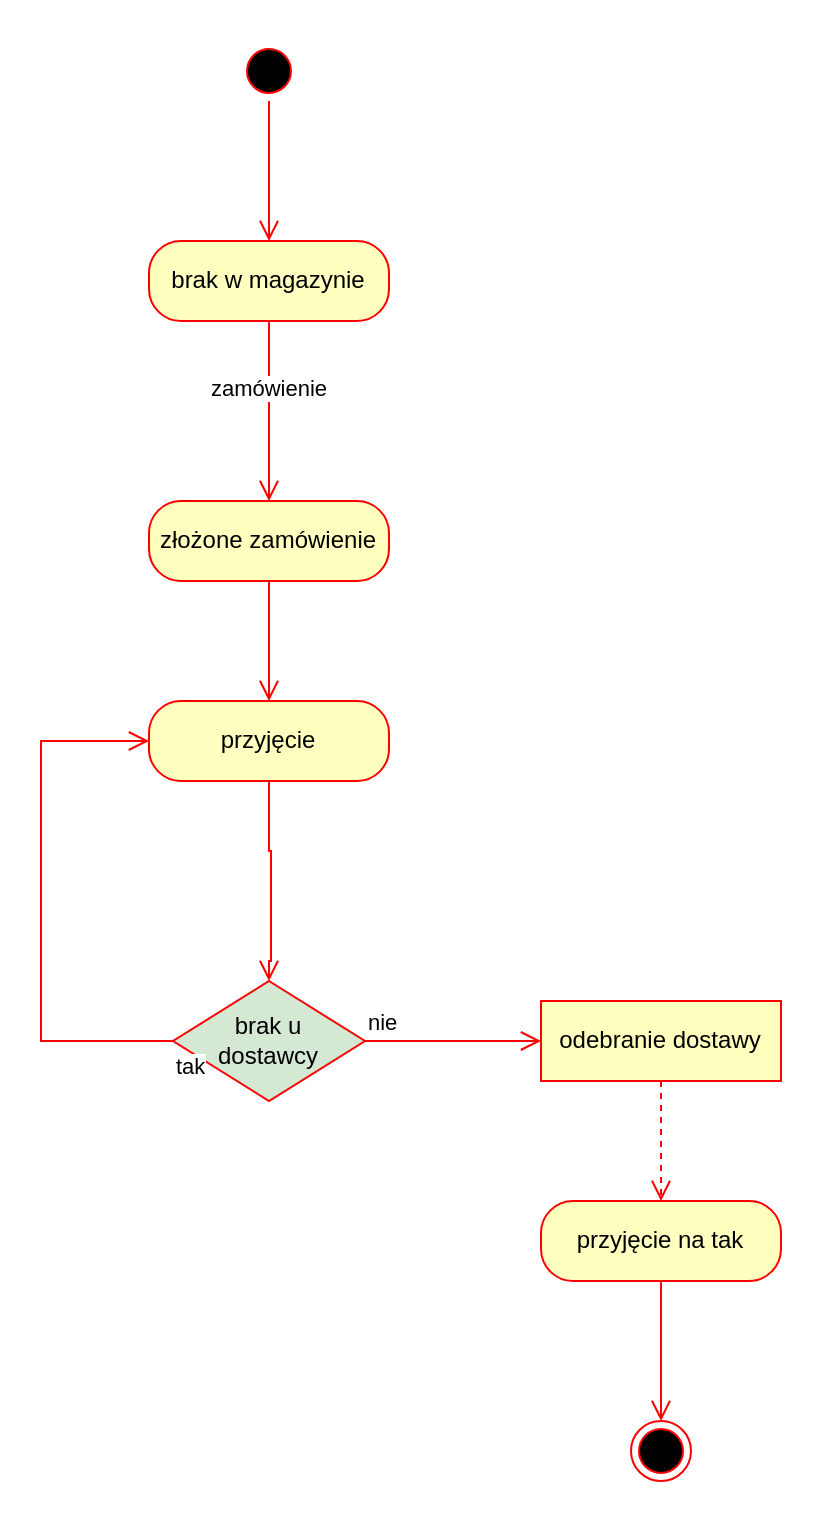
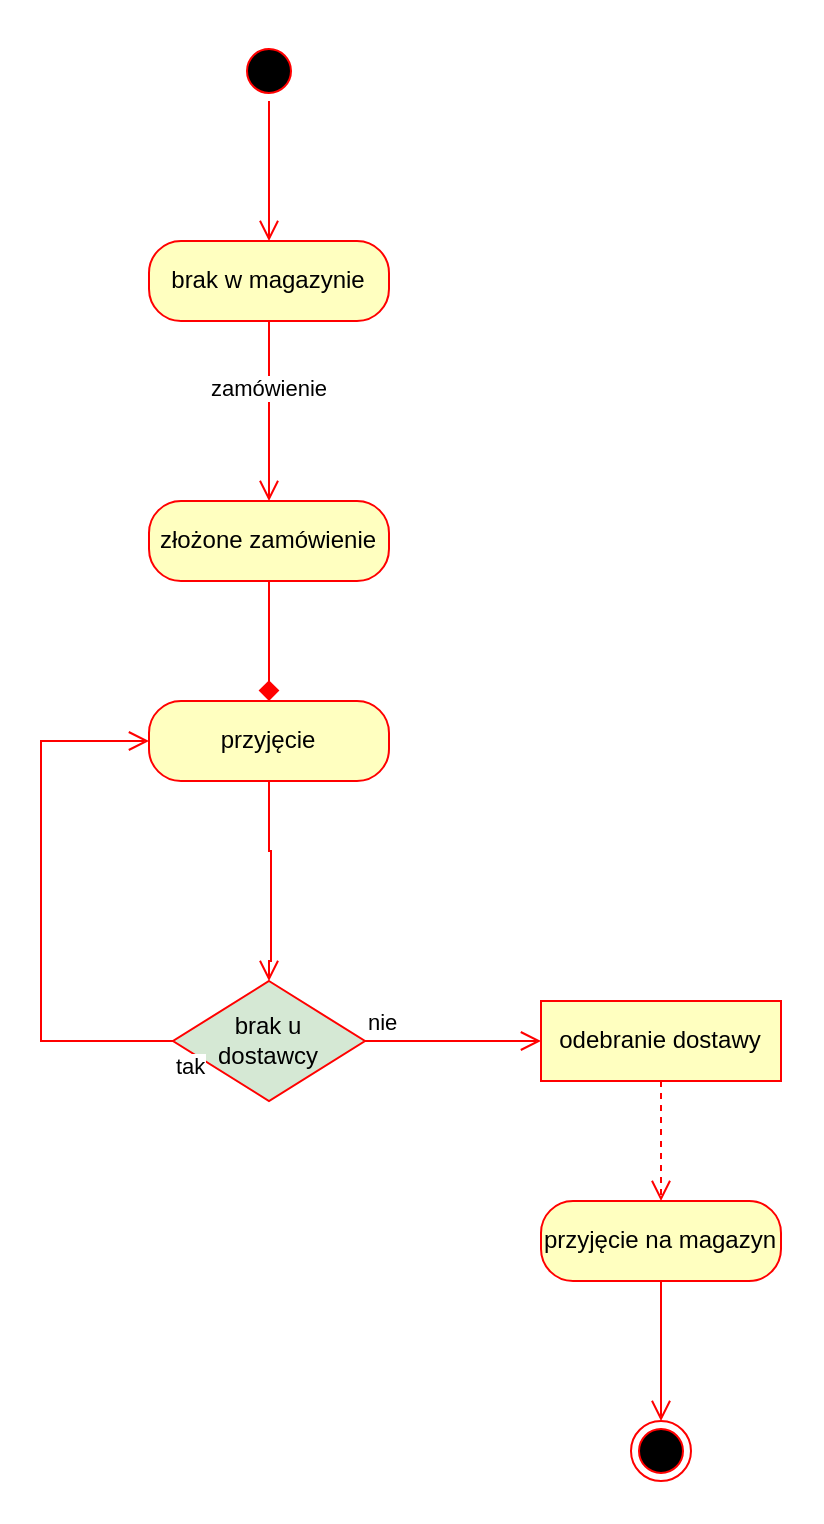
edge "złożone zamówienie" -> "przyjęcie": arrowhead open -> diamond
node "przyjęcie na tak": label "przyjęcie na tak" -> "przyjęcie na magazyn"
